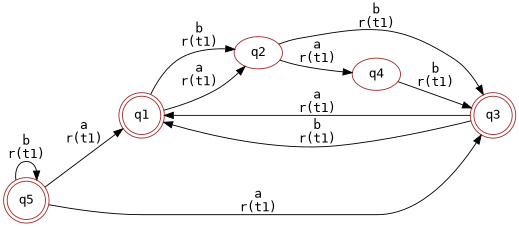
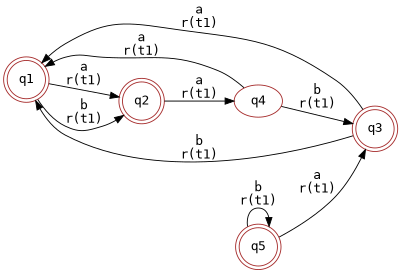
edge "q2" -> "q3": removed, label "b r(t1)"
node "q2": shape ellipse -> doublecircle
edge "q5" -> "q1": now "q4" -> "q1"
